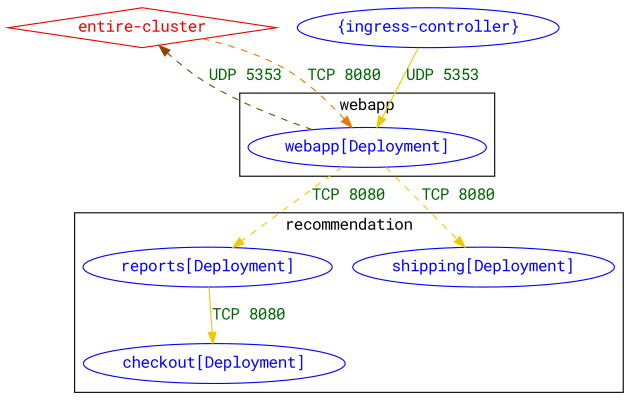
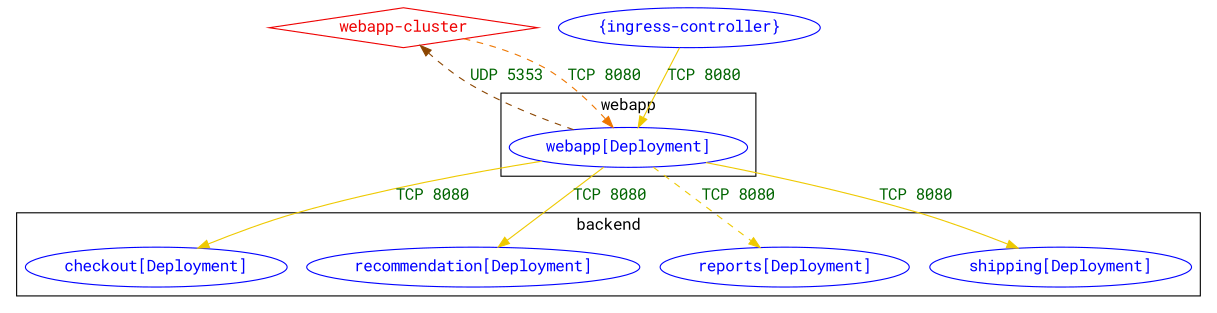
node "entire-cluster": label "entire-cluster" -> "webapp-cluster"
edge "{ingress-controller}" -> "webapp[Deployment]": label "UDP 5353" -> "TCP 8080"
edge "webapp[Deployment]" -> "shipping[Deployment]": style dashed -> solid
cluster "recommendation": label "recommendation" -> "backend"
node "recommendation[Deployment]": added
edge "reports[Deployment]" -> "checkout[Deployment]": now "webapp[Deployment]" -> "checkout[Deployment]"
